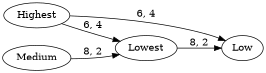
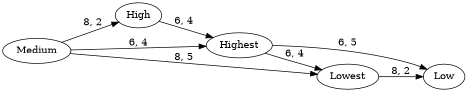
edge "Highest" -> "Low": label "6, 4" -> "6, 5"
node "High": added
edge "Medium" -> "Highest": added, label "6, 4"
edge "Medium" -> "Lowest": label "8, 2" -> "8, 5"
